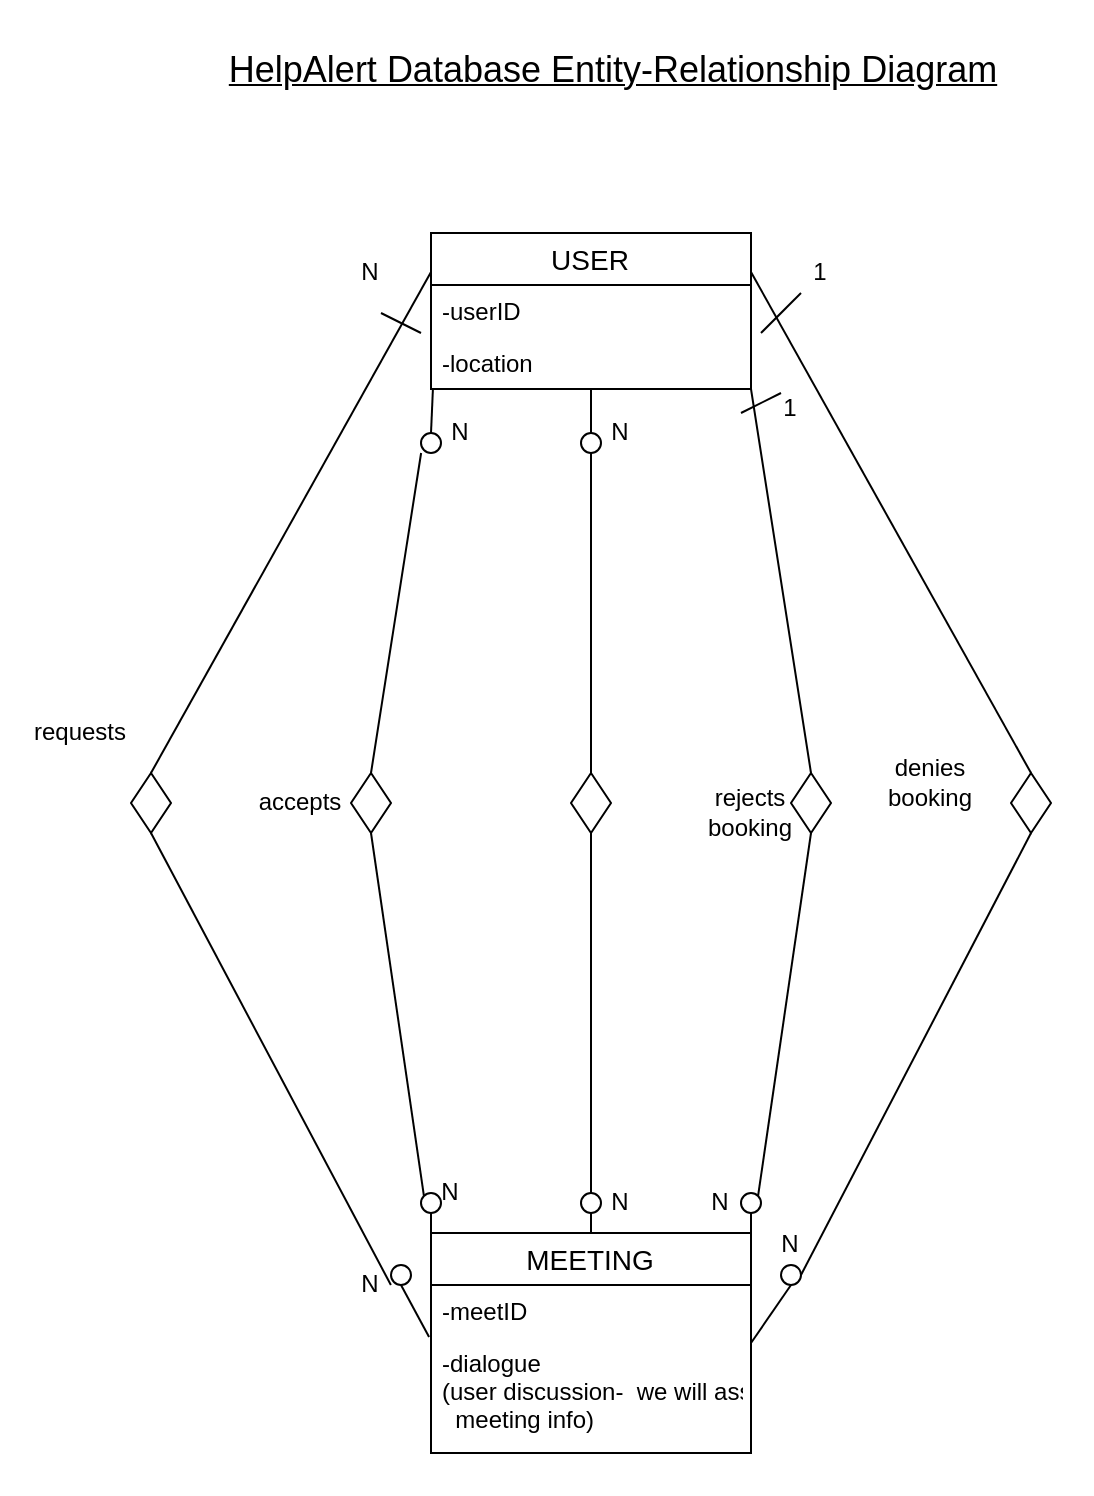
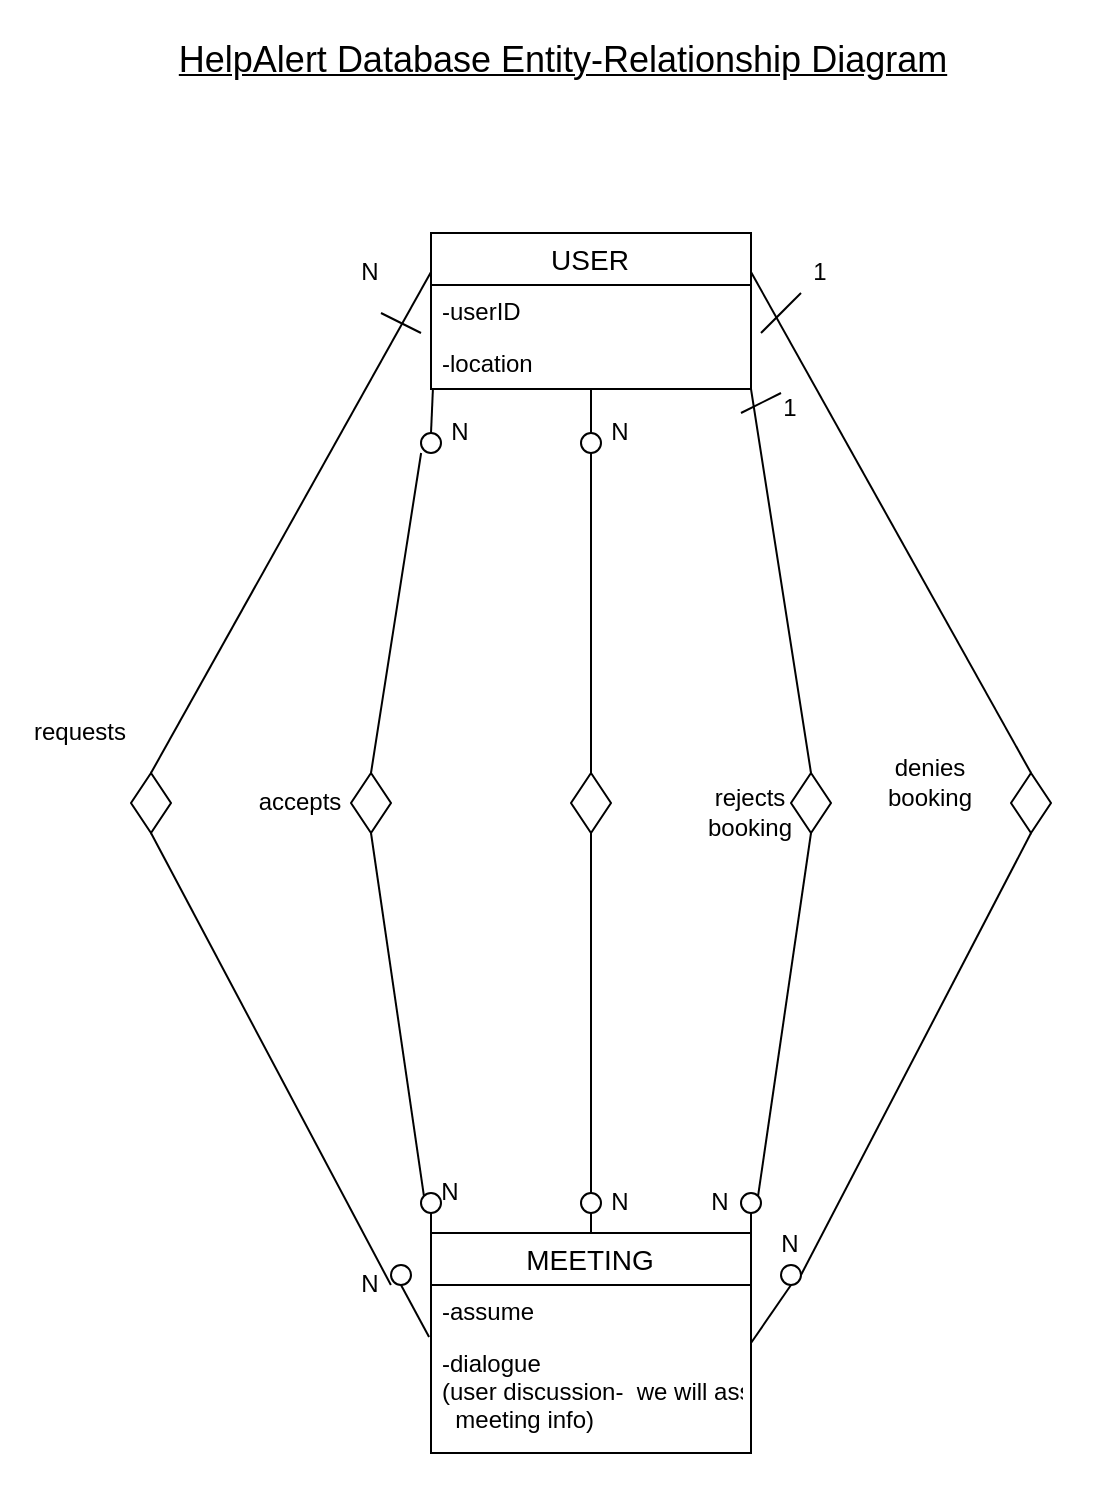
node "HelpAlert Database Entity-Relationship Diagram": moved (613, 71) -> (563, 61)
node "-meetID": label "-meetID" -> "-assume"
